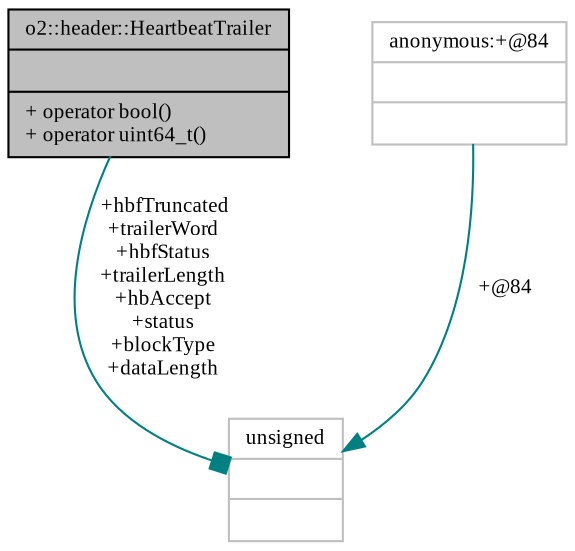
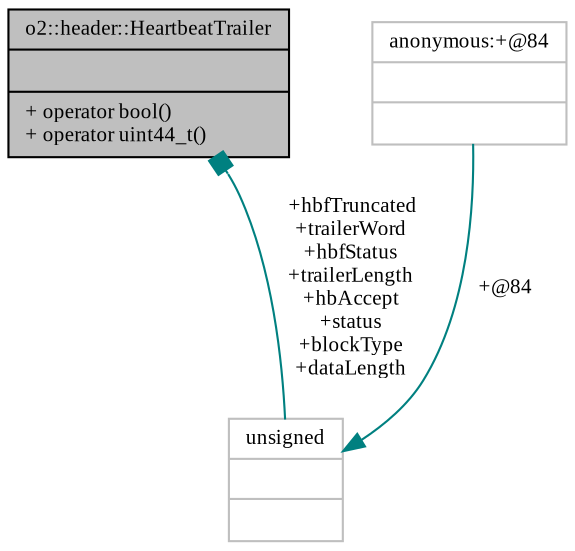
node "o2::header::HeartbeatTrailer": text "+ operator uint64_t()" -> "+ operator uint44_t()"
edge "o2::header::HeartbeatTrailer" -> "unsigned": reversed
